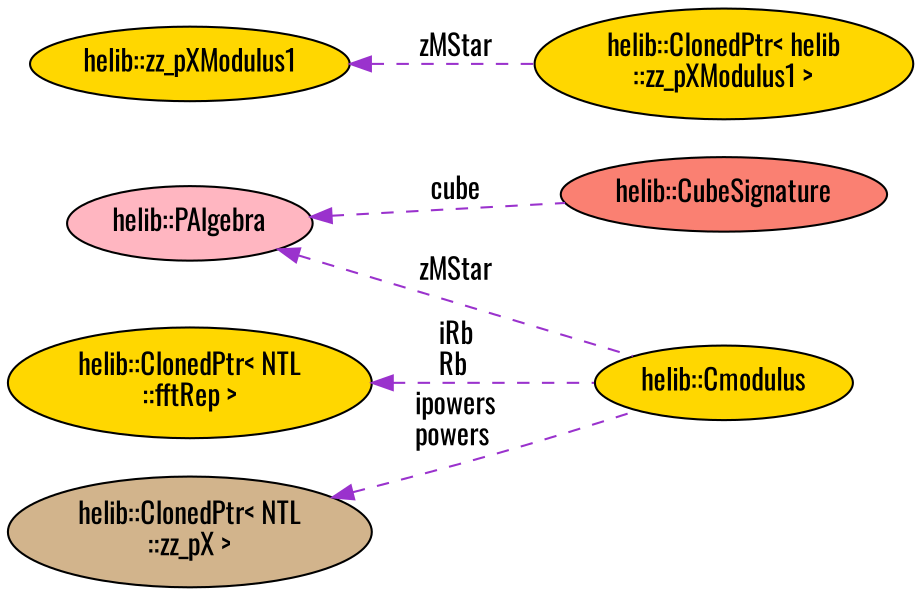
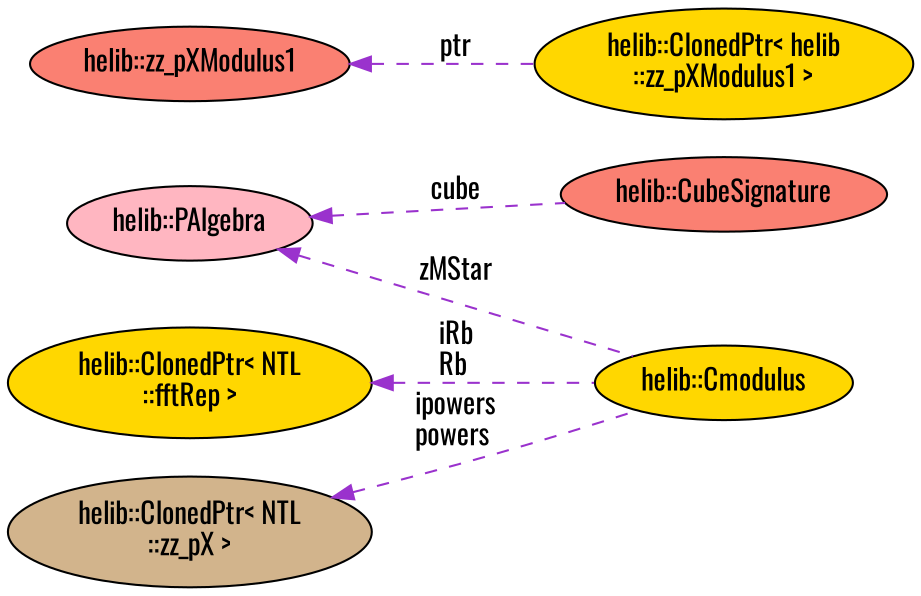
edge "helib::ClonedPtr< helib ::zz_pXModulus1 >" -> "helib::zz_pXModulus1": label " zMStar" -> " ptr"
node "helib::zz_pXModulus1": fillcolor gold -> salmon
